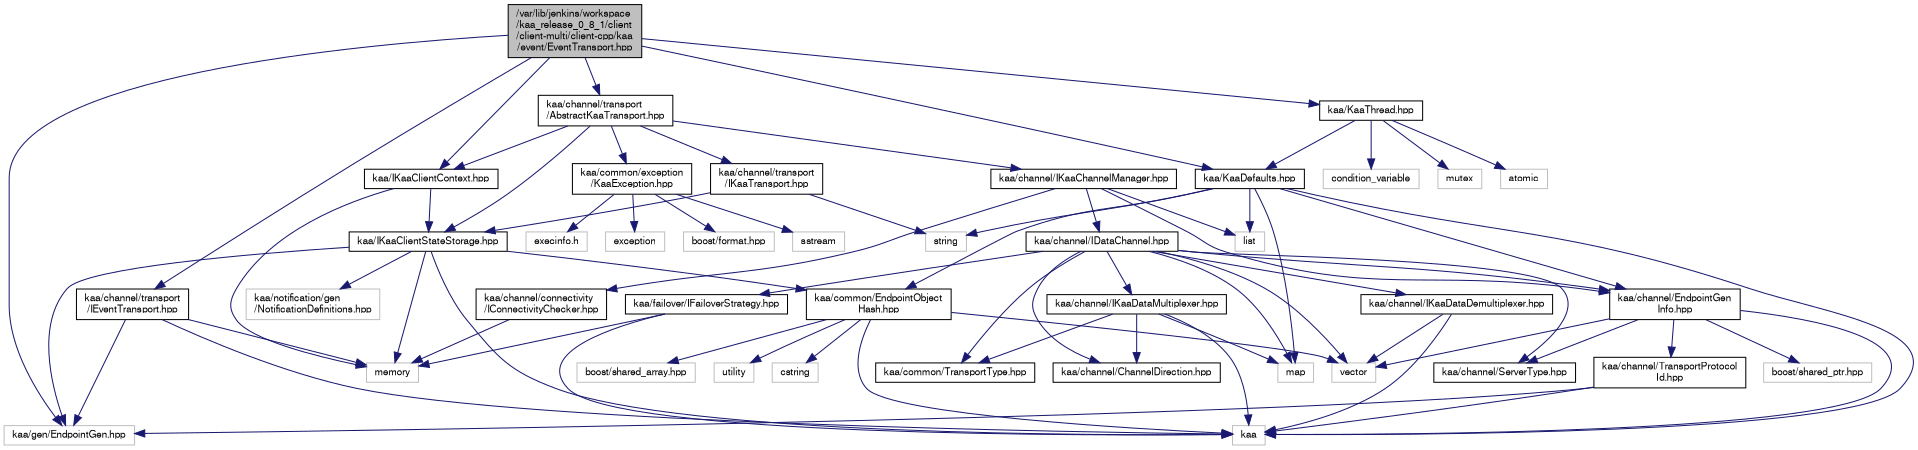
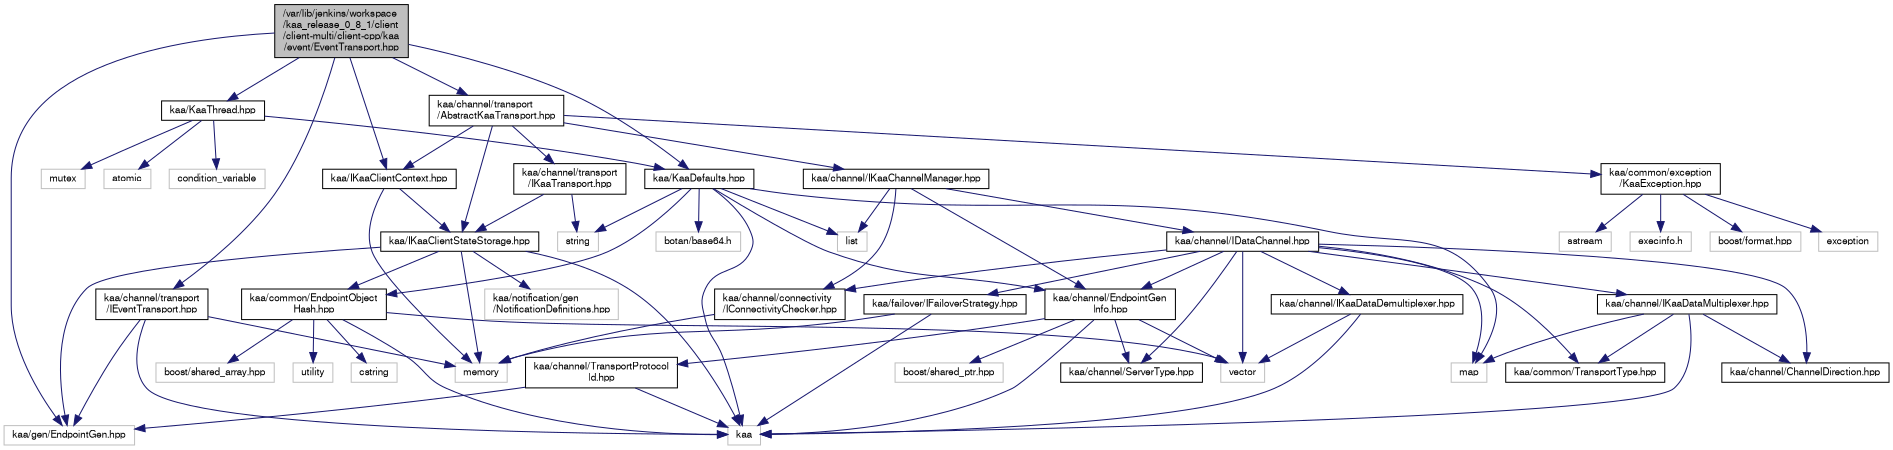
node "botan/base64.h": added
edge "kaa/channel/IDataChannel.hpp" -> "kaa/channel/connectivity /IConnectivityChecker.hpp": added
